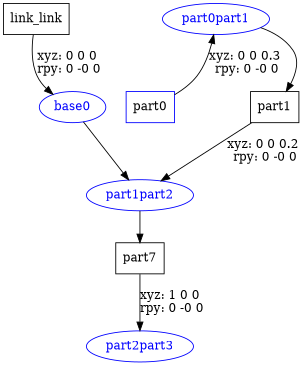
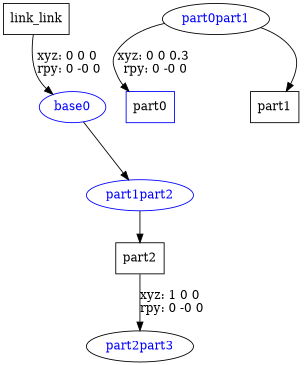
node "part0part1": color blue -> black
edge "part0" -> "part0part1": reversed
edge "part1" -> "part1part2": removed, label "xyz: 0 0 0.2 rpy: 0 -0 0"
node "part7": label "part7" -> "part2"
node "part2part3": color blue -> black
